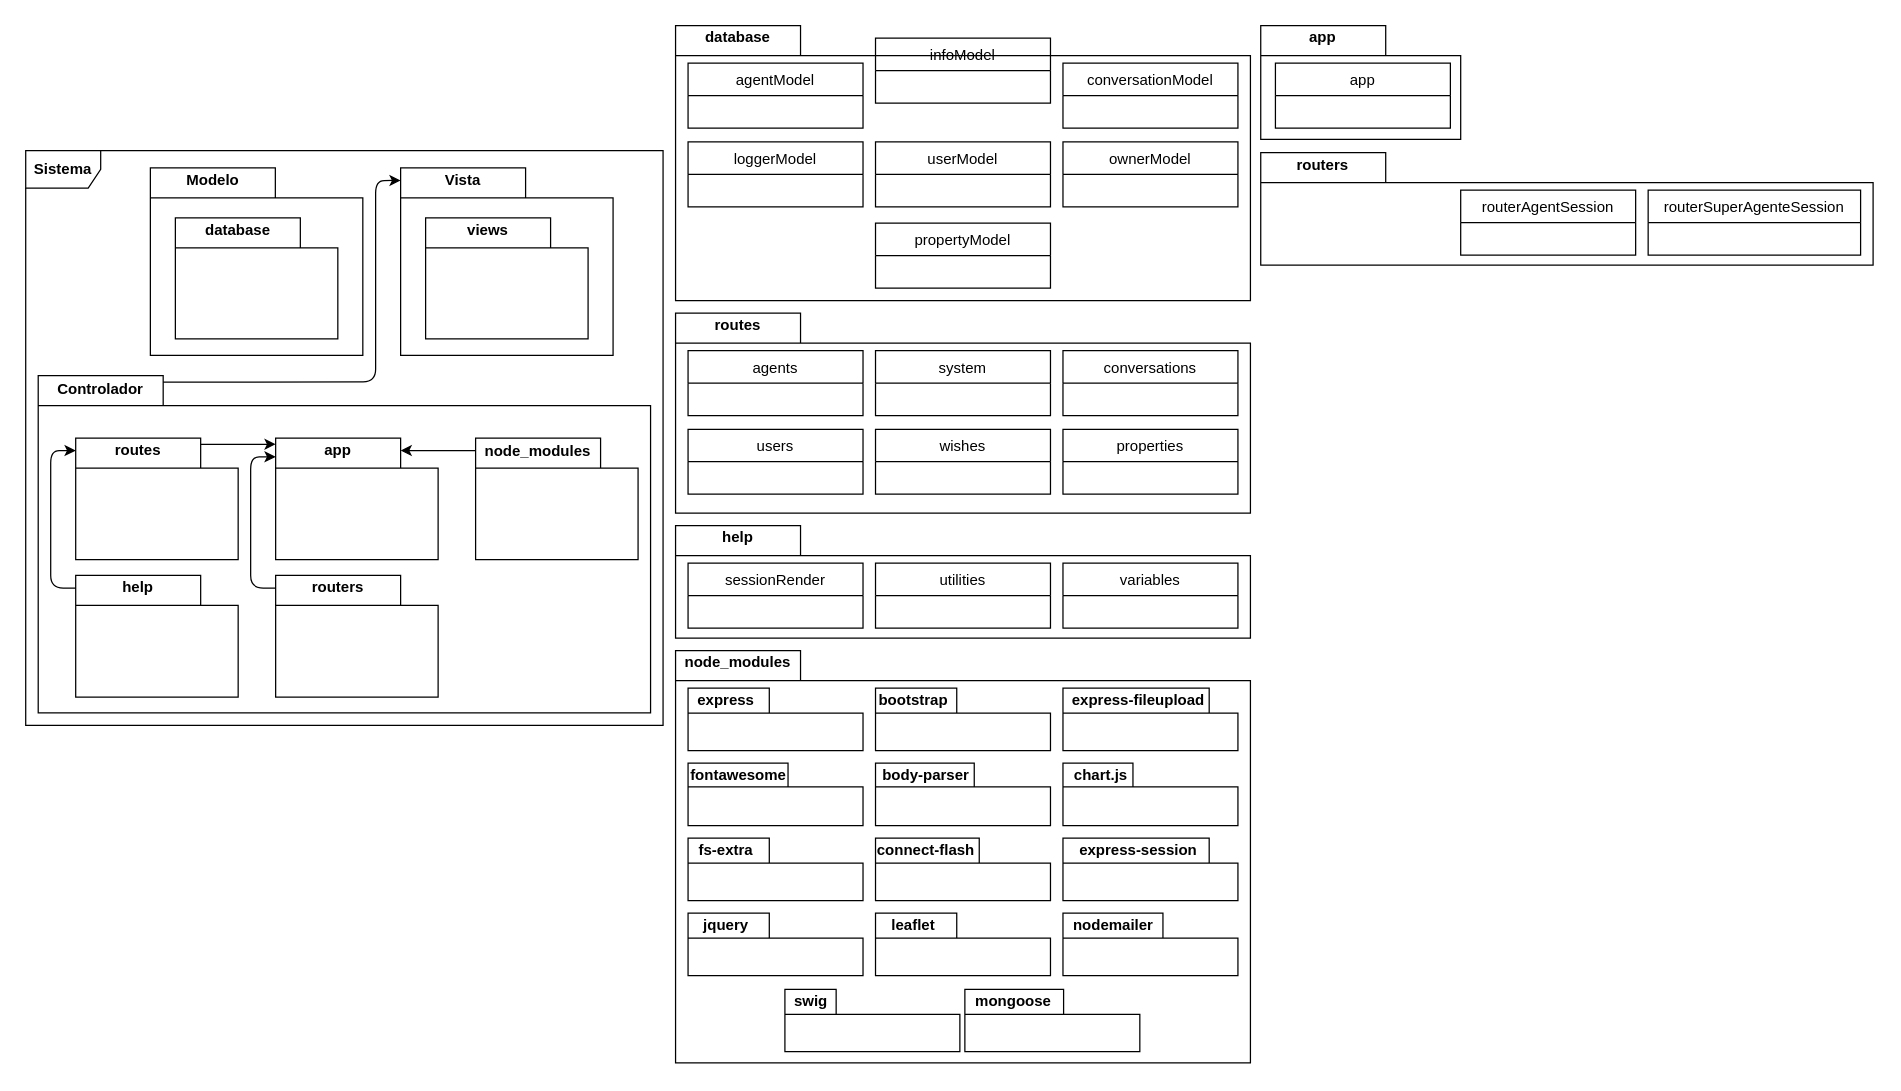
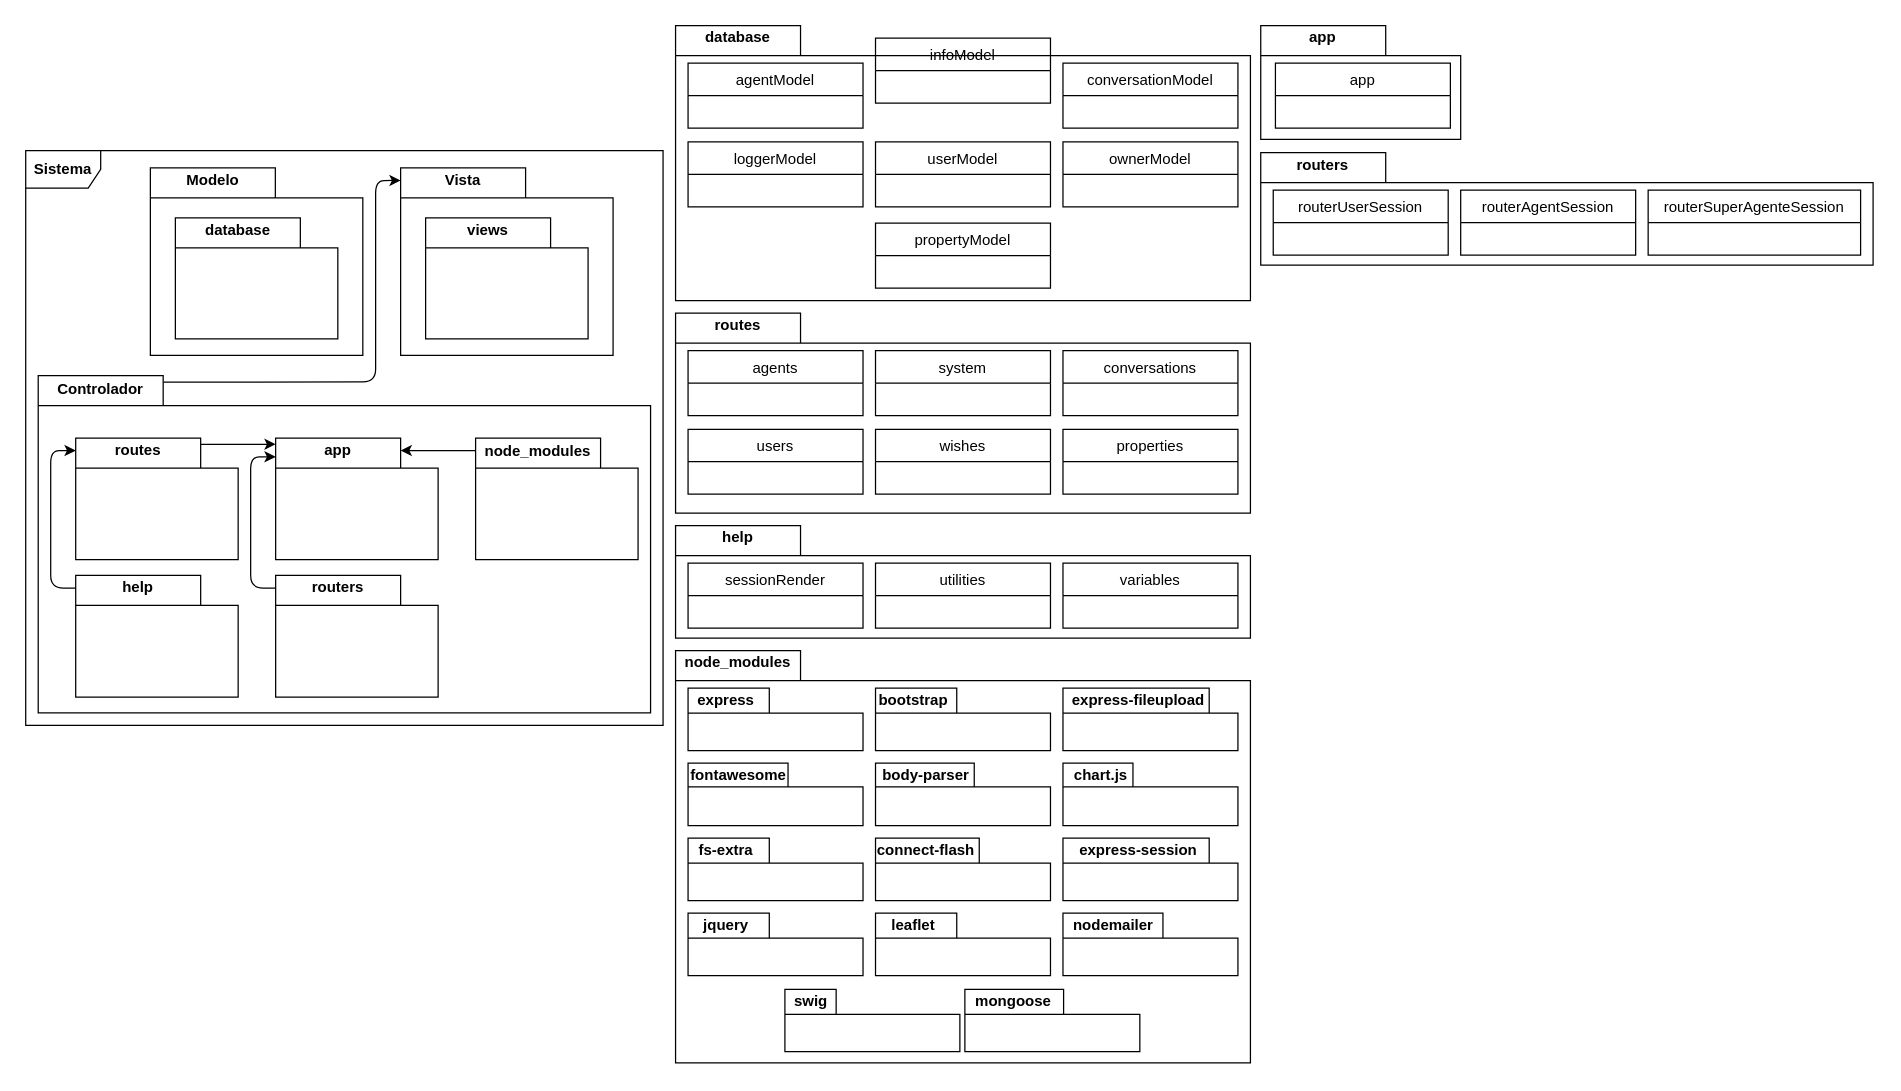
node "routerUserSession": added
